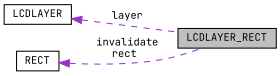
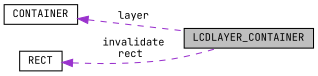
node "LCDLAYER": label "LCDLAYER" -> "CONTAINER"
node "LCDLAYER_RECT": label "LCDLAYER_RECT" -> "LCDLAYER_CONTAINER"
